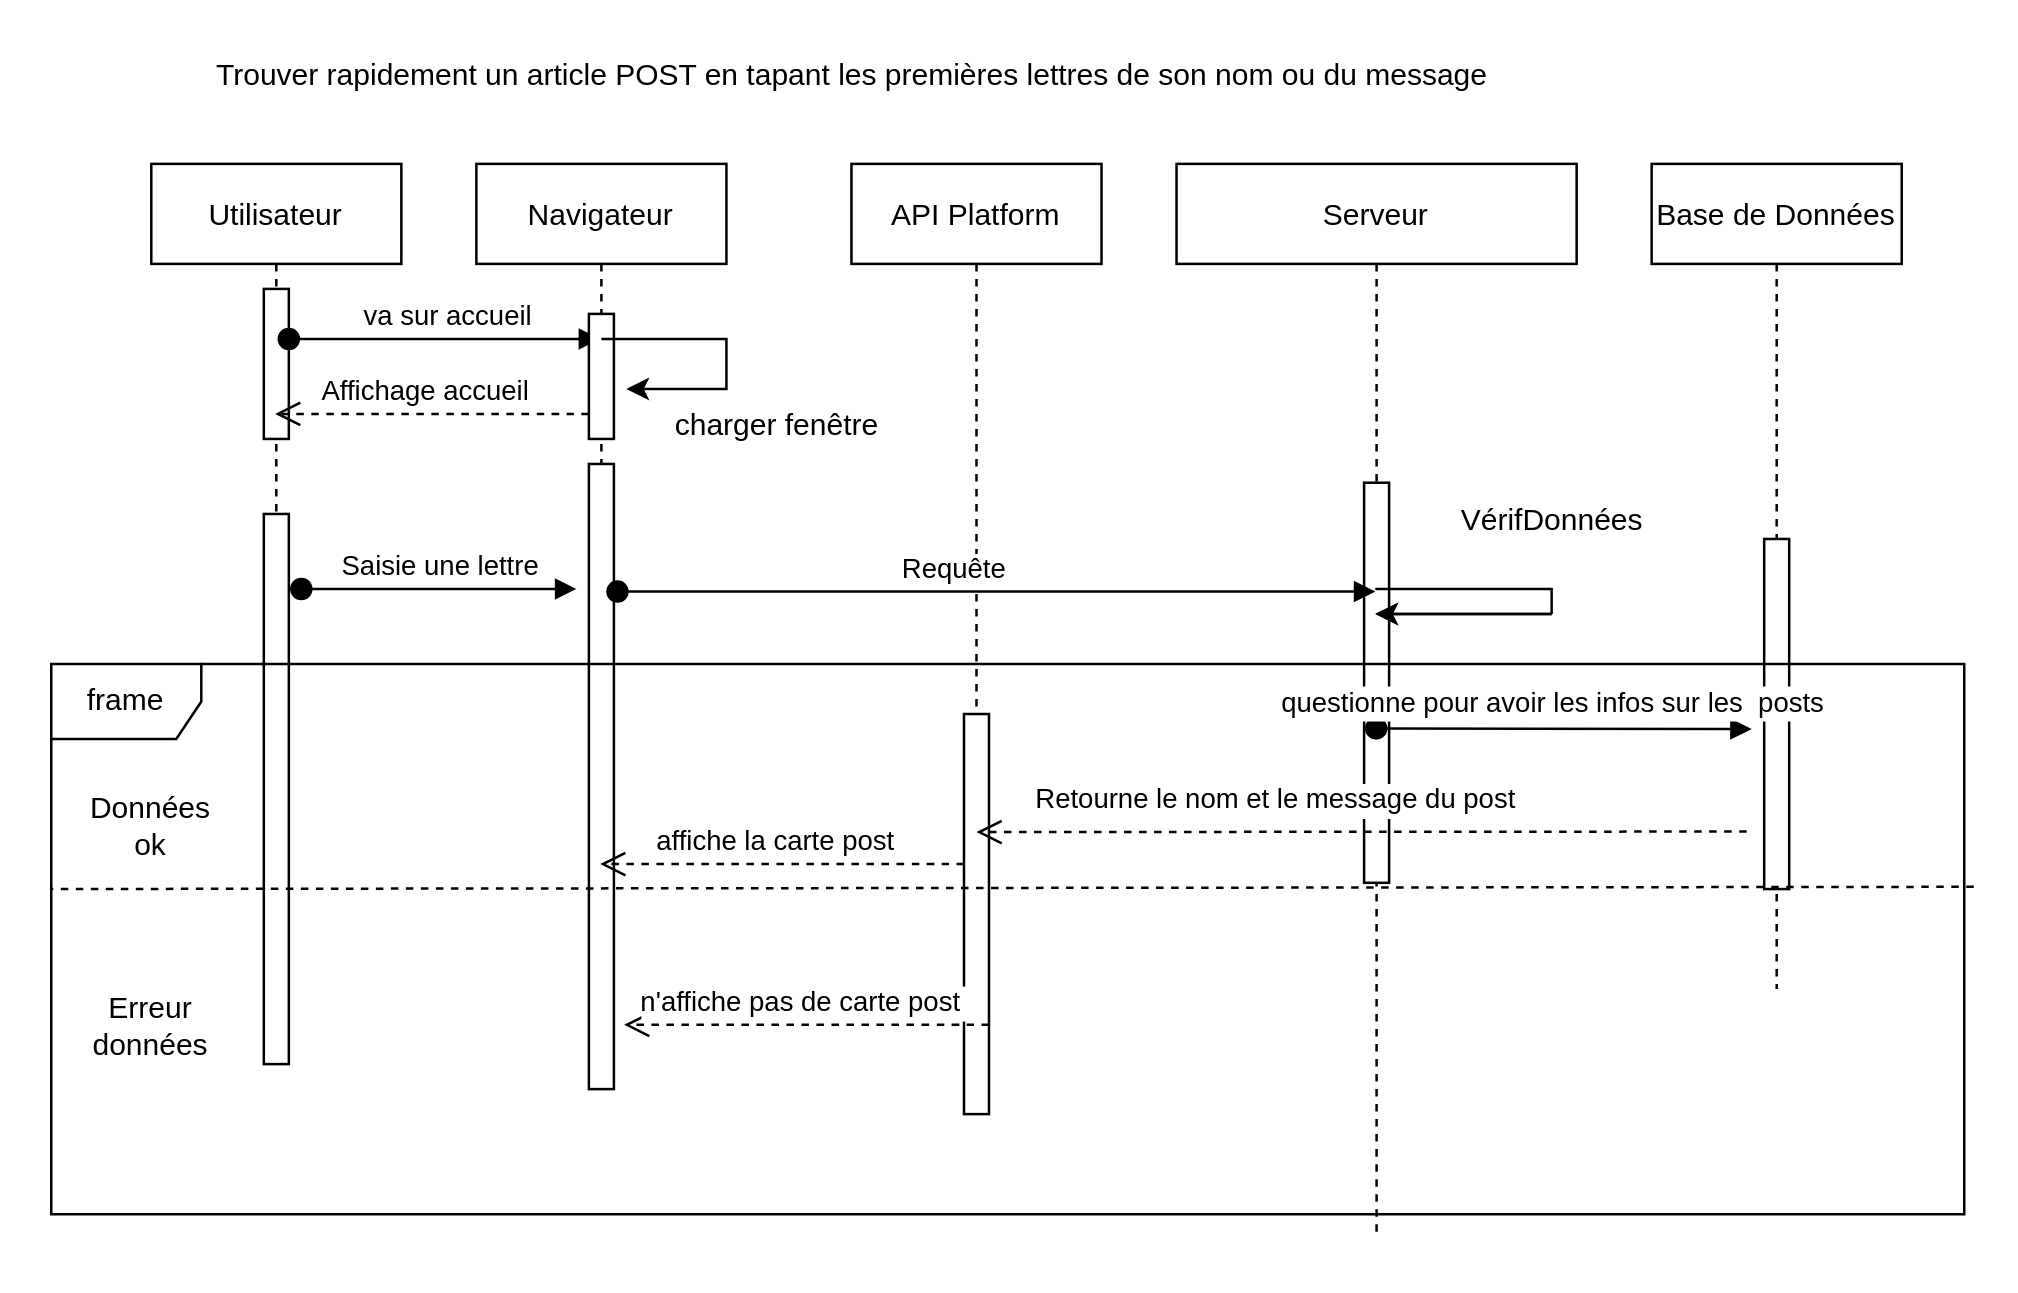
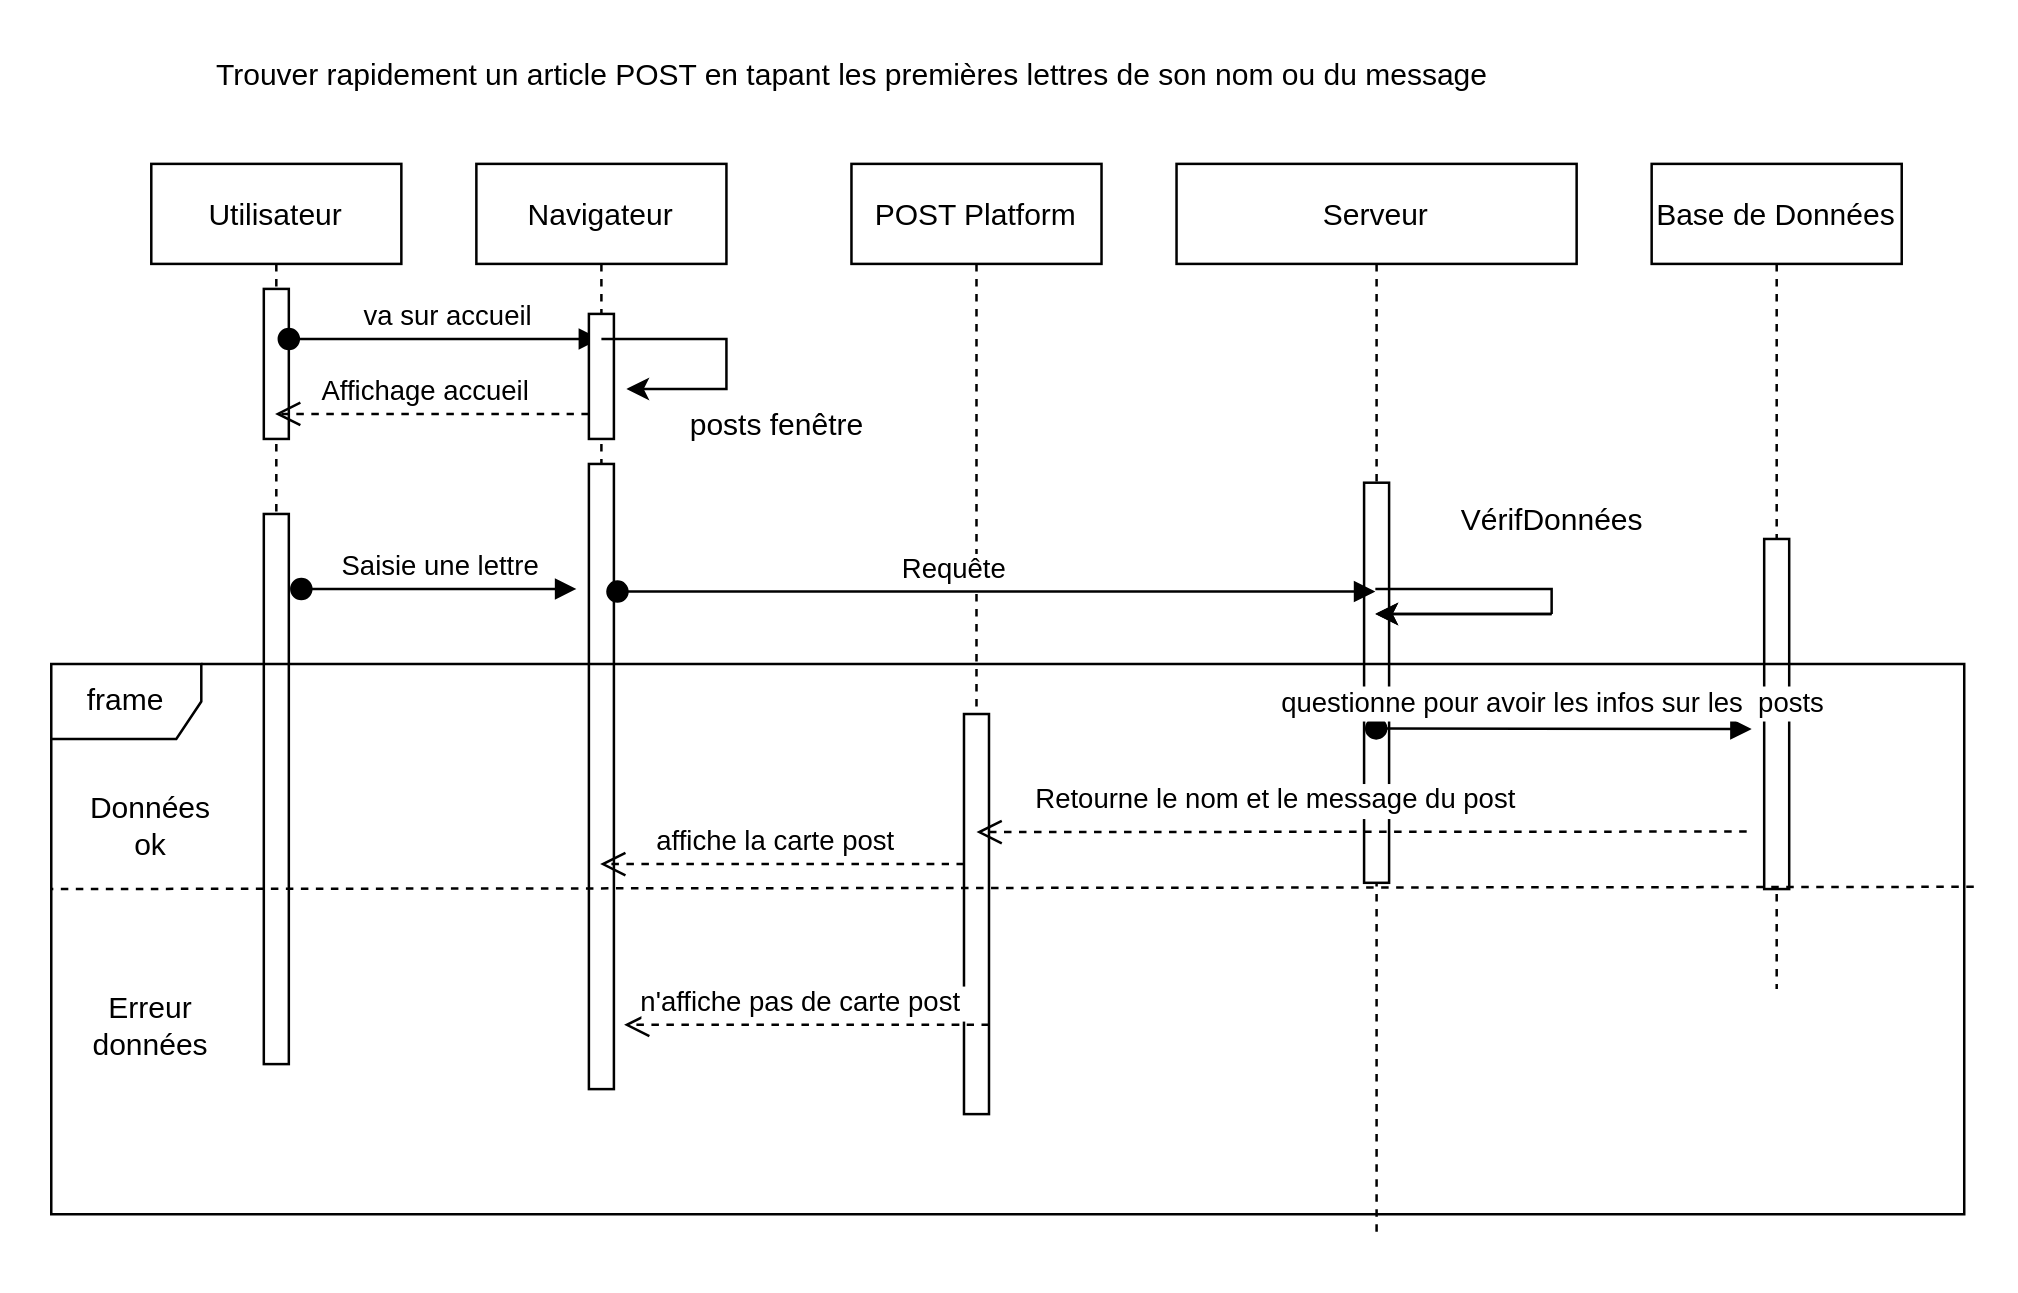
node "API Platform": label "API Platform" -> "POST Platform"
node "charger fenêtre": label "charger fenêtre" -> "posts fenêtre"
